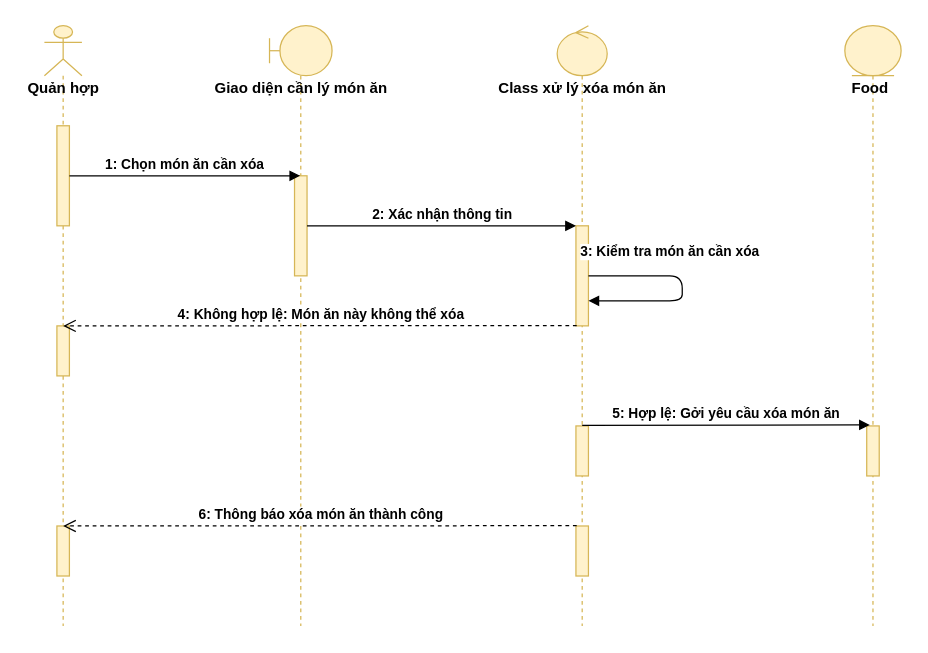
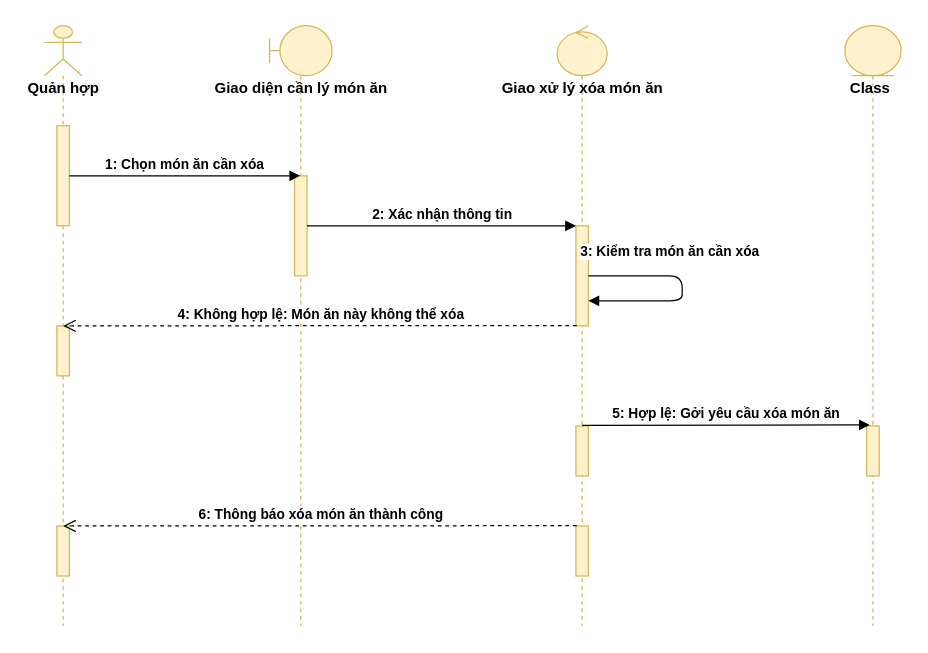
node "Class xử lý xóa món ăn": label "Class xử lý xóa món ăn" -> "Giao xử lý xóa món ăn"
node "Food": label "Food" -> "Class"
